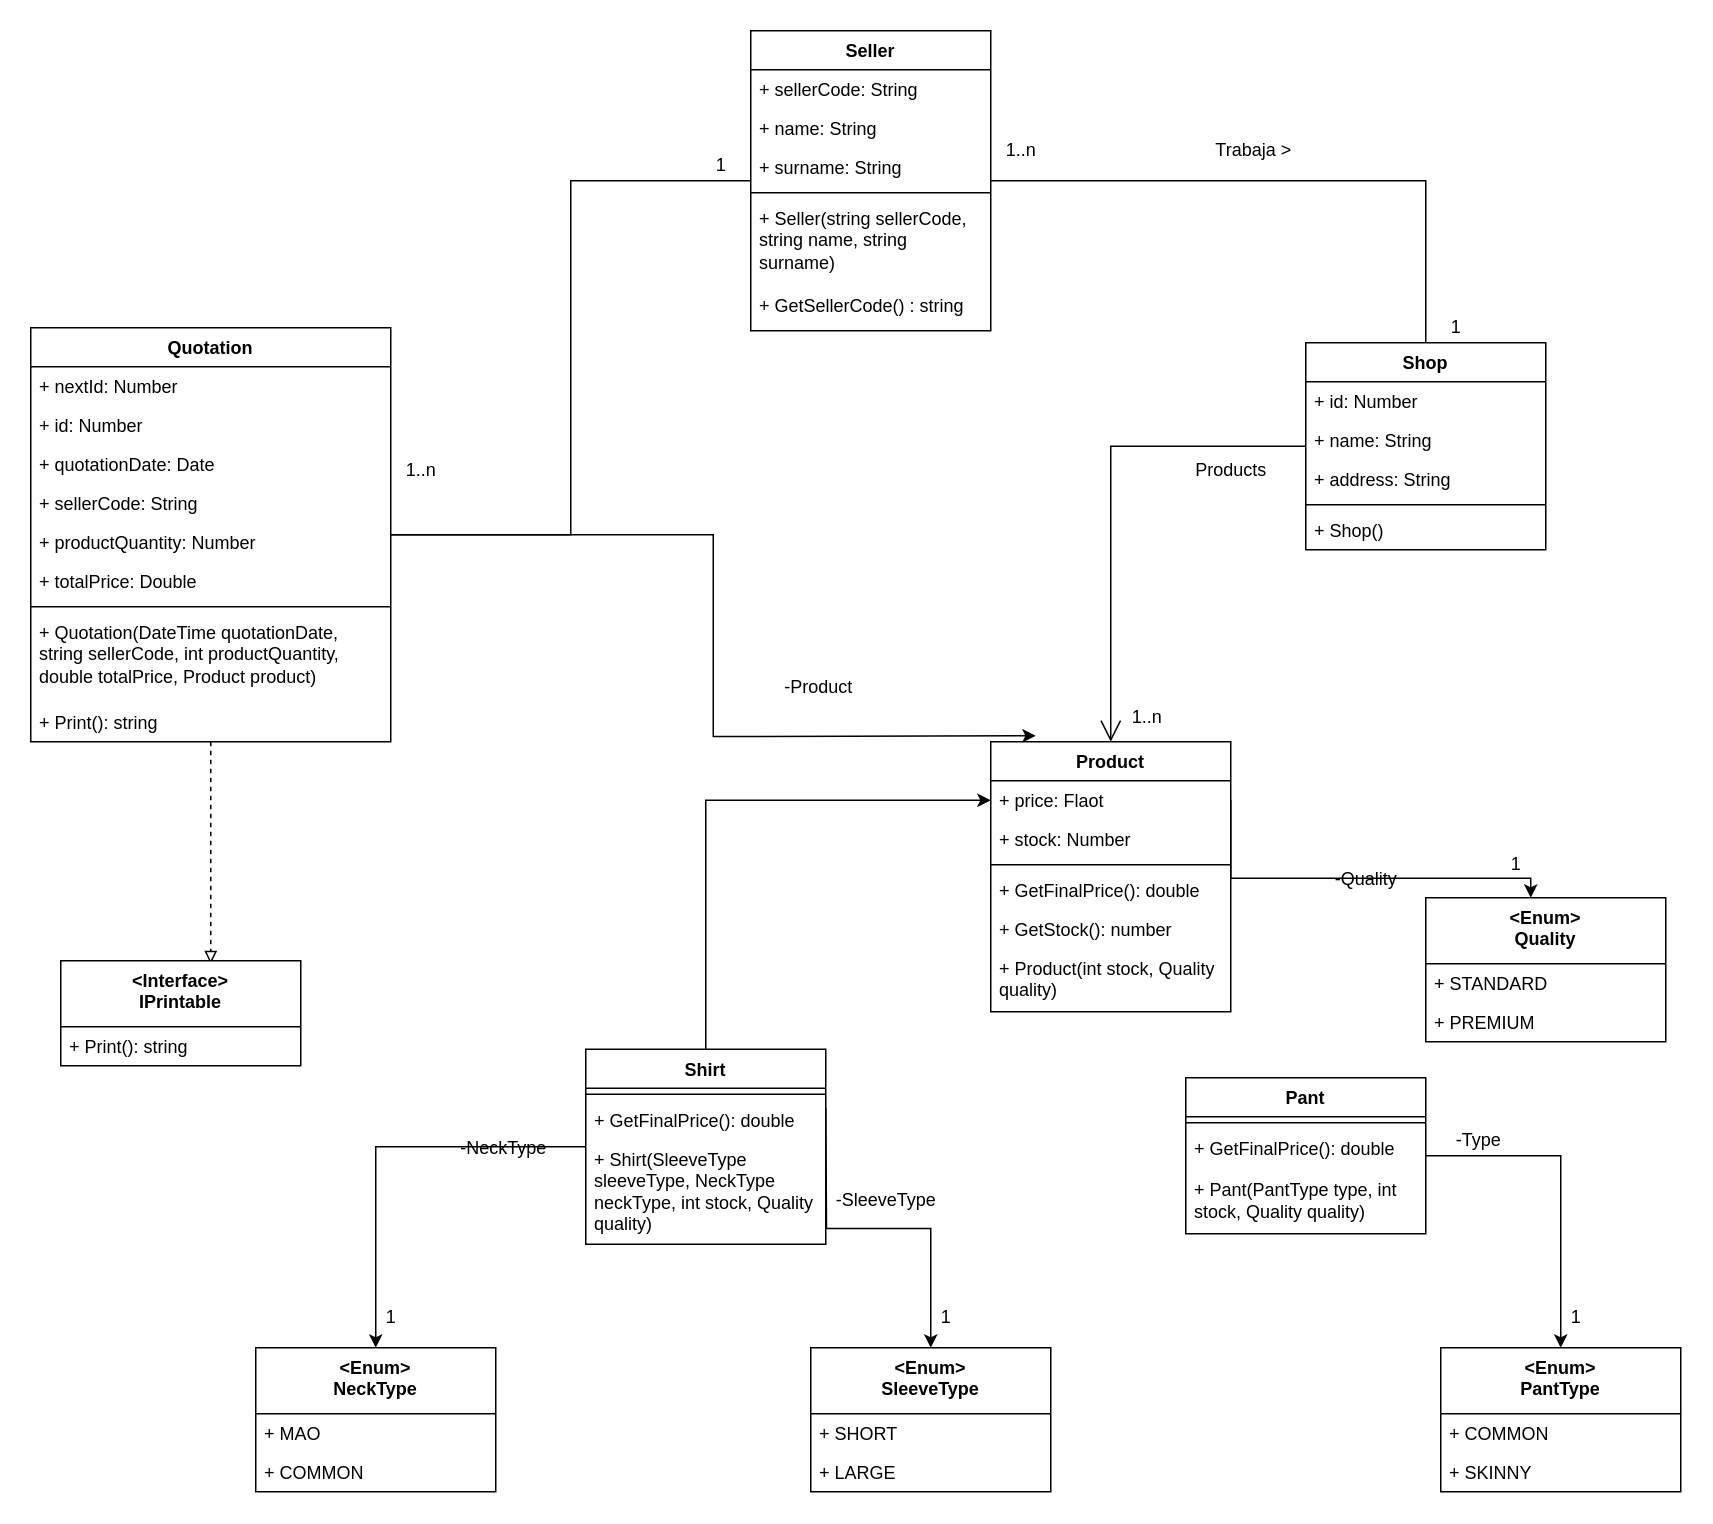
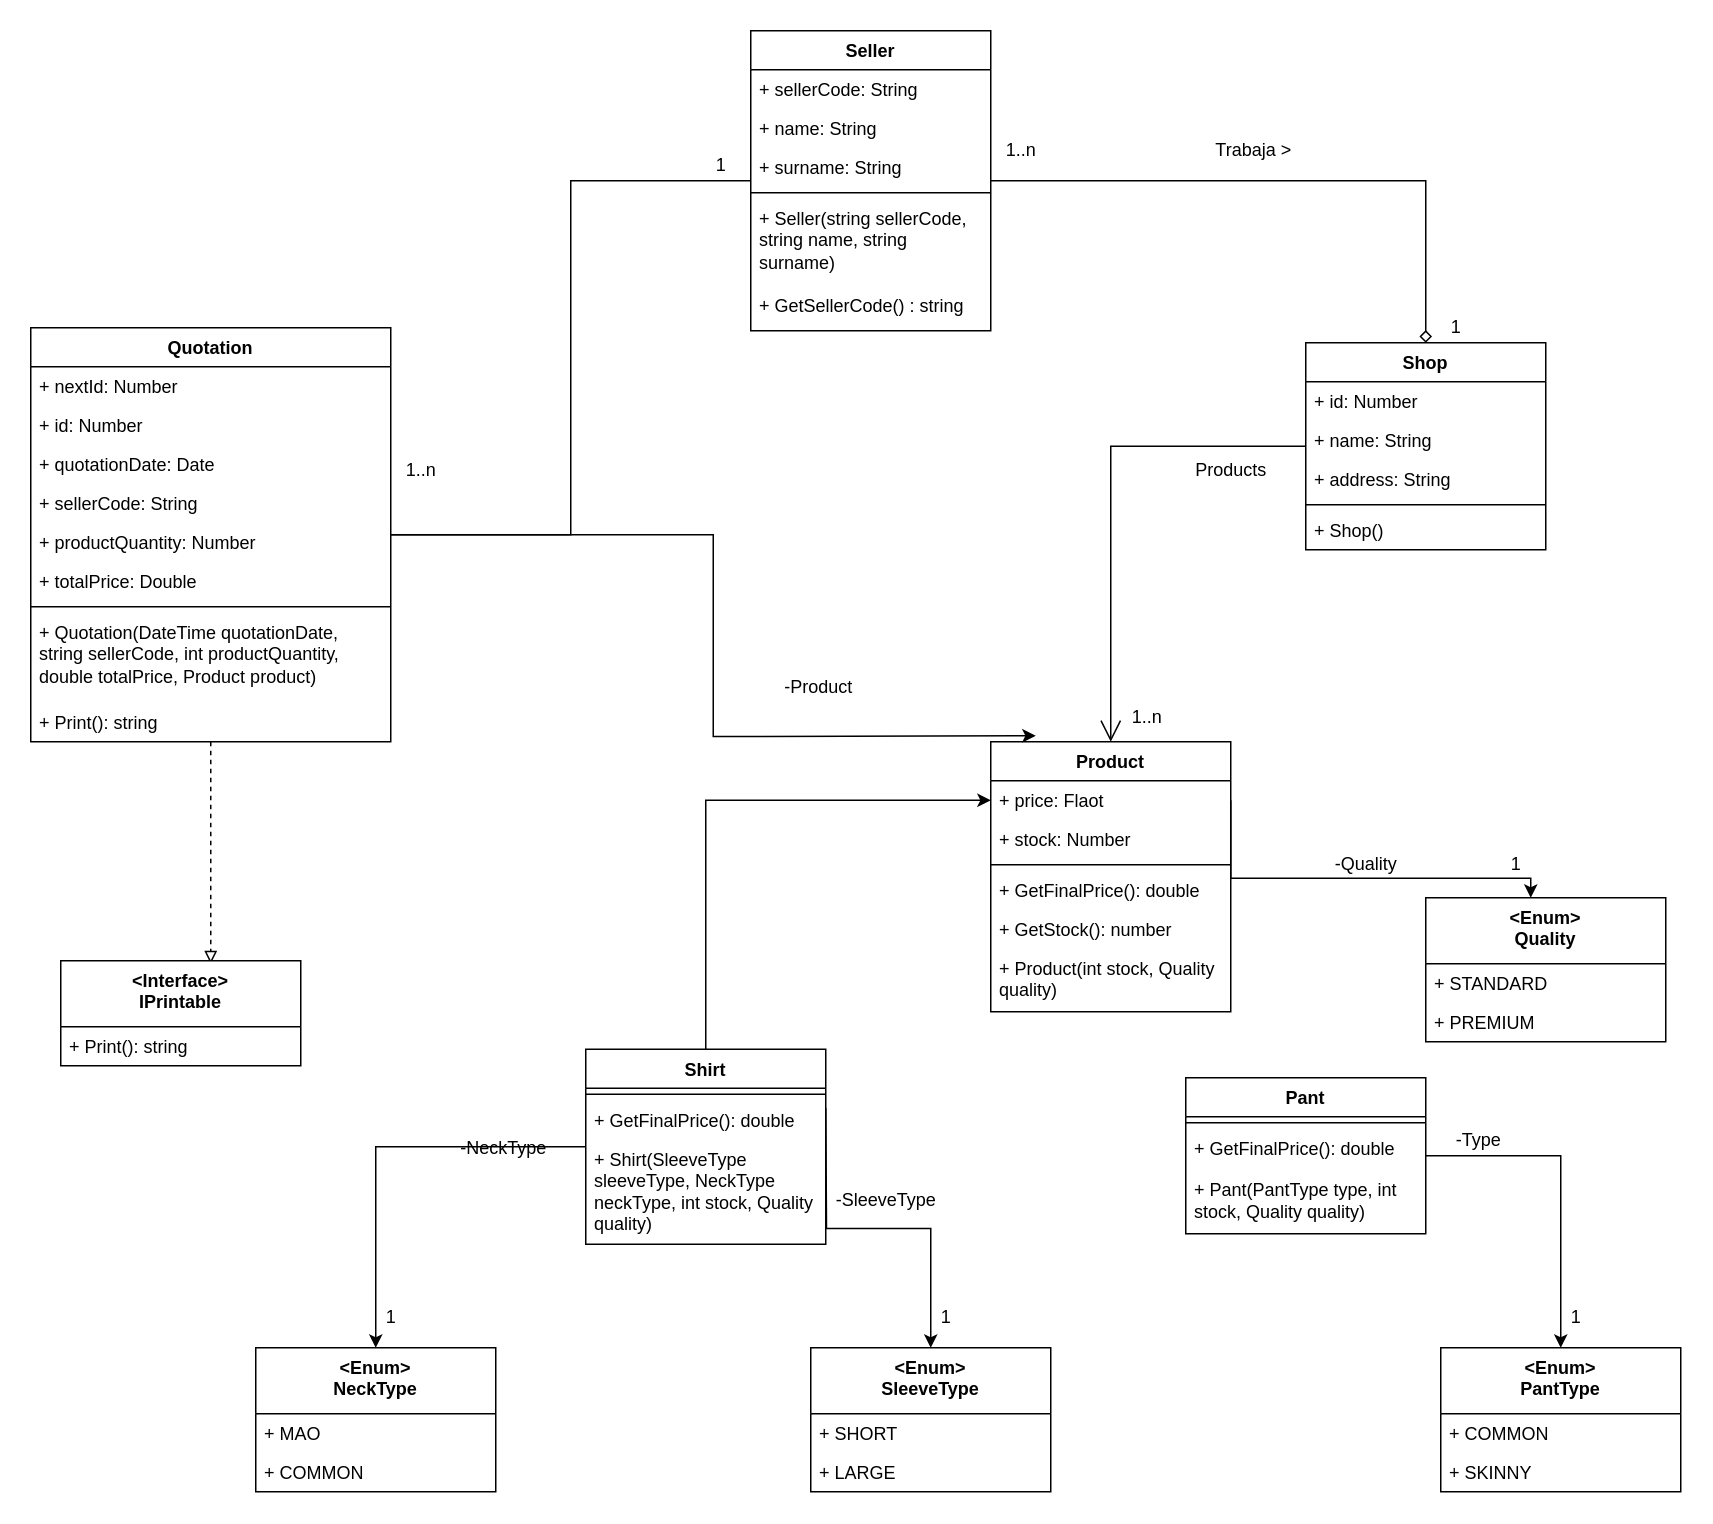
edge "Seller" -- "Shop": arrowhead none -> diamond
node "-Quality": moved (1366, 880) -> (1366, 865)
